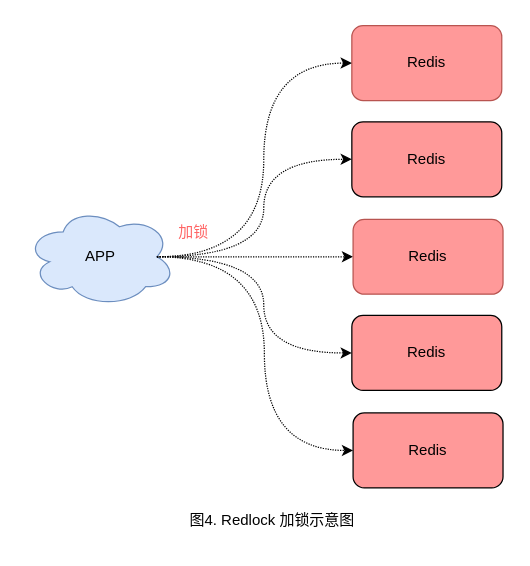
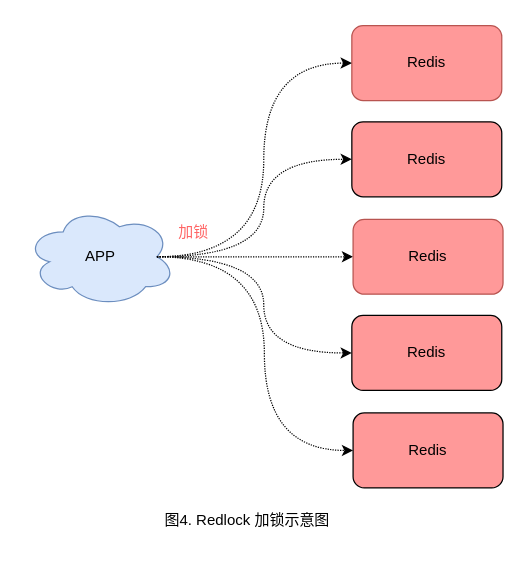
node "图4. Redlock 加锁示意图": moved (272, 521) -> (247, 521)
